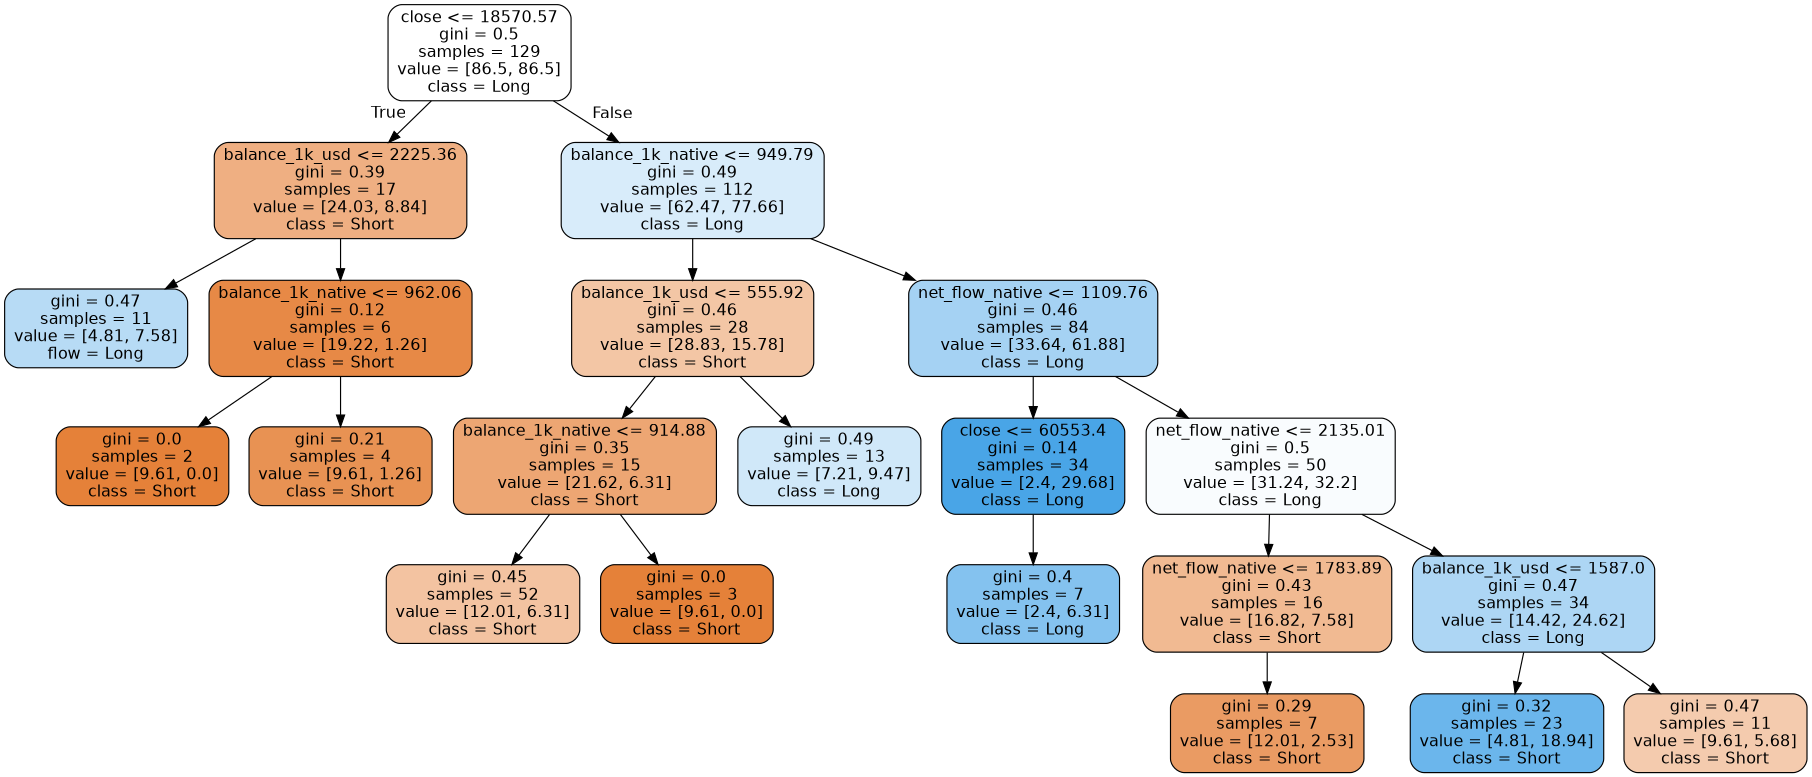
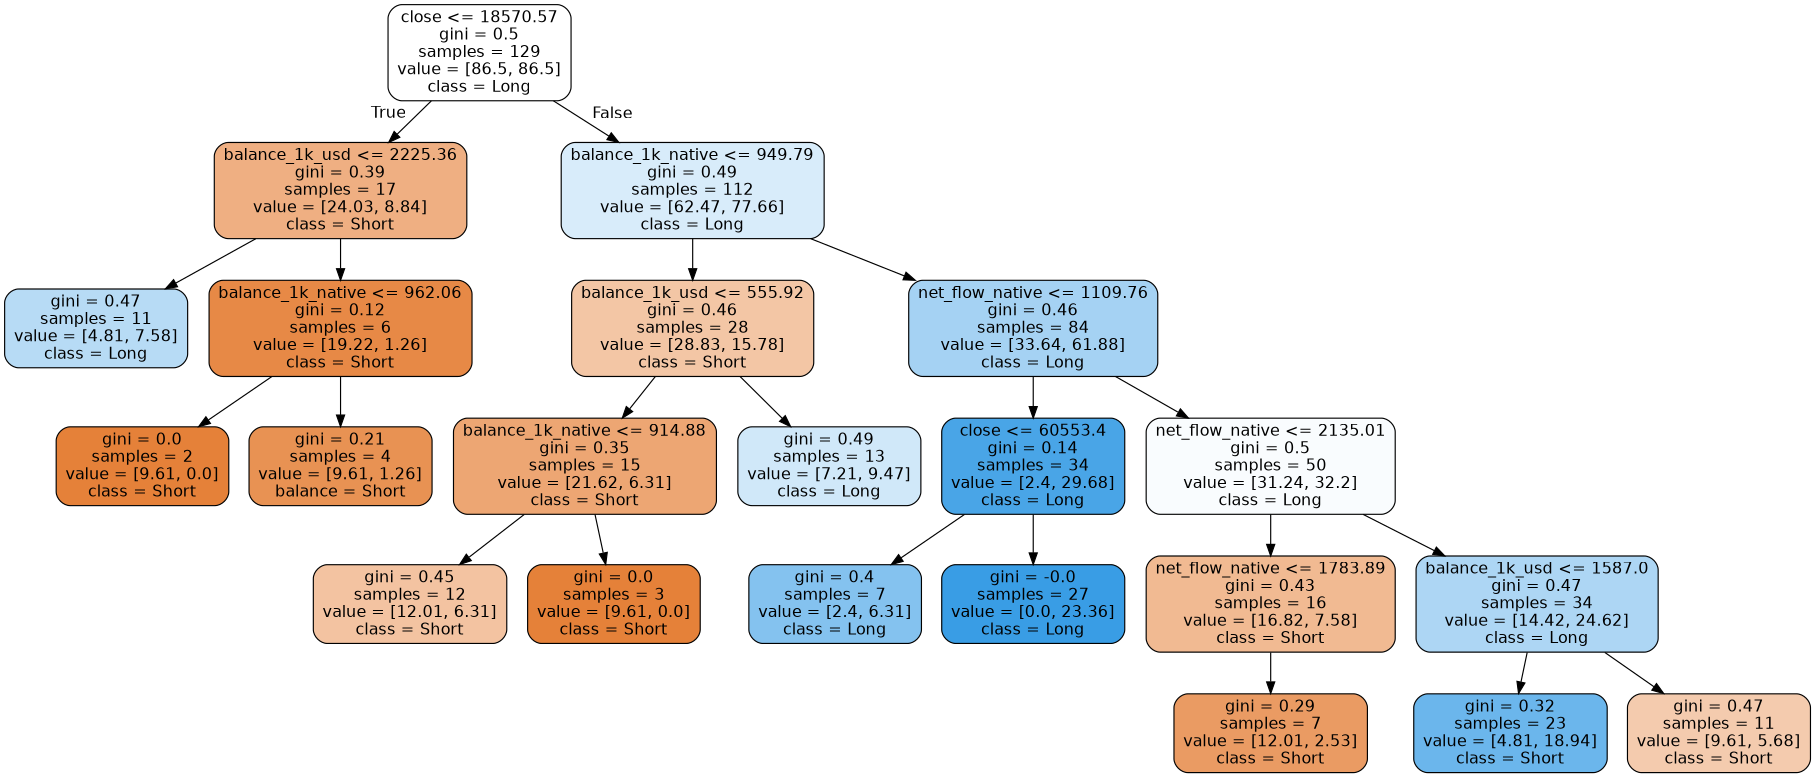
node "gini = 0.47 samples = 11 value = [4.81, 7.58] flow = Long": label "gini = 0.47 samples = 11 value = [4.81, 7.58] flow = Long" -> "gini = 0.47 samples = 11 value = [4.81, 7.58] class = Long"
node "gini = 0.21 samples = 4 value = [9.61, 1.26] class = Short": label "gini = 0.21 samples = 4 value = [9.61, 1.26] class = Short" -> "gini = 0.21 samples = 4 value = [9.61, 1.26] balance = Short"
node "gini = 0.45 samples = 52 value = [12.01, 6.31] class = Short": label "gini = 0.45 samples = 52 value = [12.01, 6.31] class = Short" -> "gini = 0.45 samples = 12 value = [12.01, 6.31] class = Short"
node "gini = -0.0 samples = 27 value = [0.0, 23.36] class = Long": added
